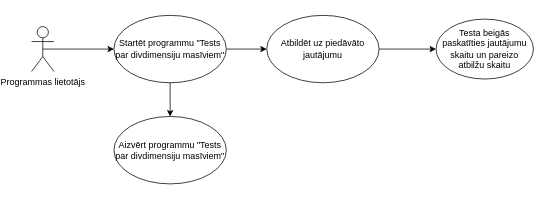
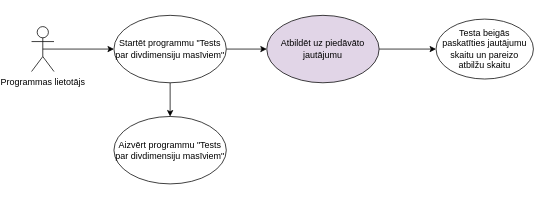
node "Atbildēt uz piedāvāto jautājumu": fillcolor #ffffff -> #e1d5e7
